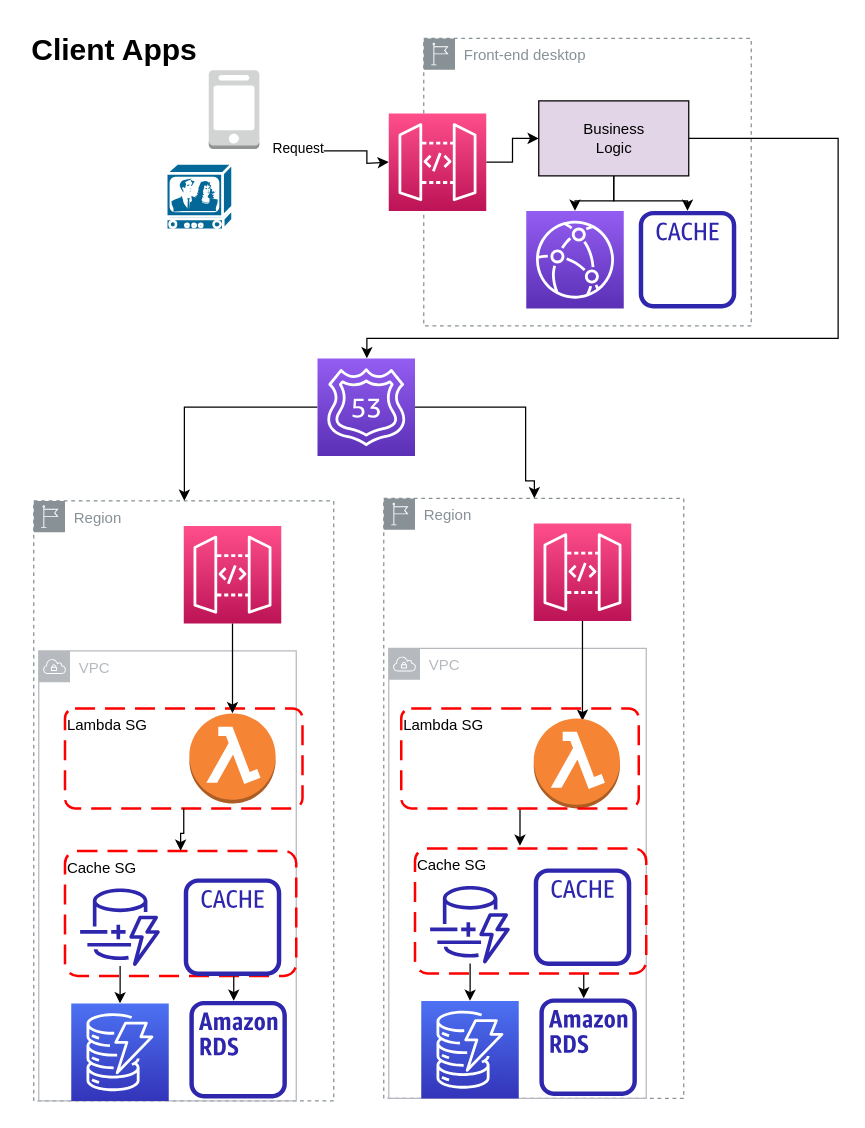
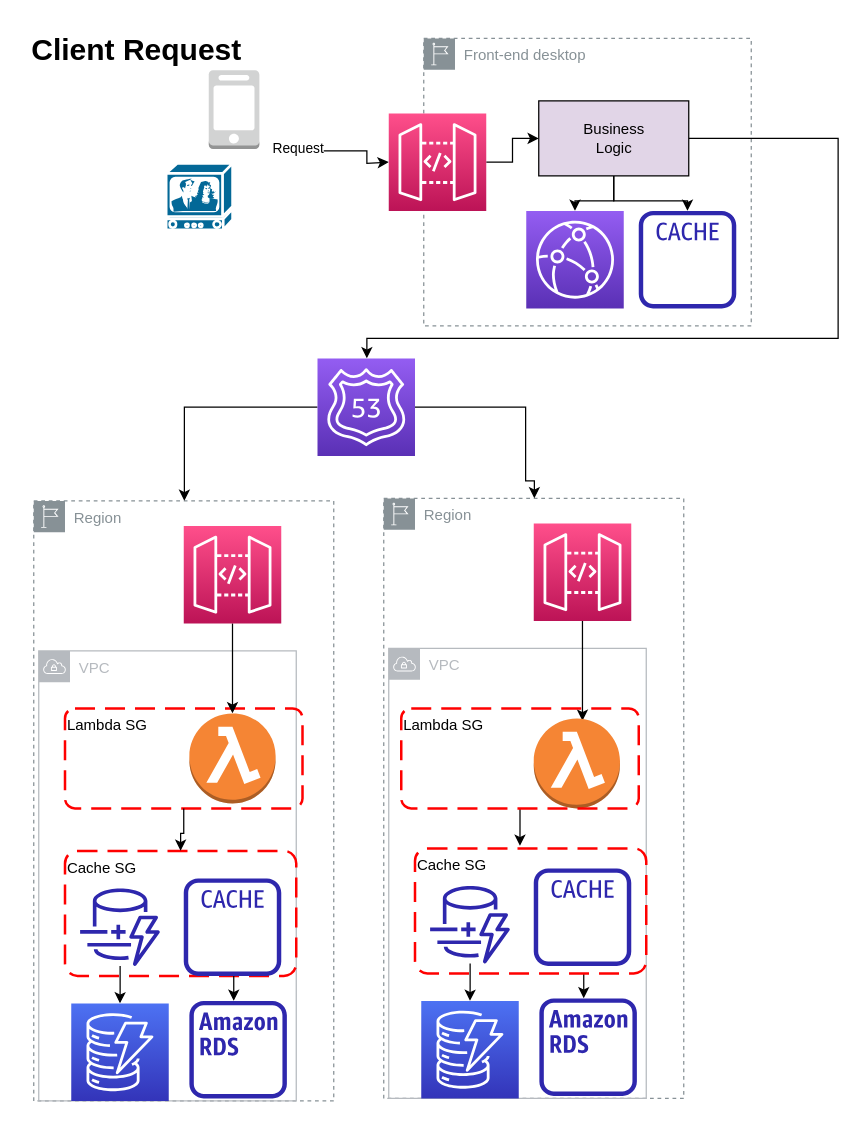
node "Client Apps": label "Client Apps" -> "Client Request"
